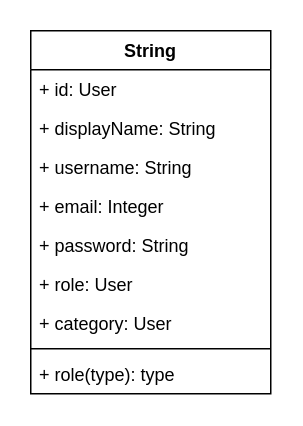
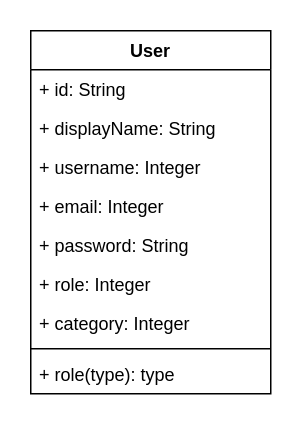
node "String": label "String" -> "User"
node "+ id: User": label "+ id: User" -> "+ id: String"
node "+ username: String": label "+ username: String" -> "+ username: Integer"
node "+ role: User": label "+ role: User" -> "+ role: Integer"
node "+ category: User": label "+ category: User" -> "+ category: Integer"
